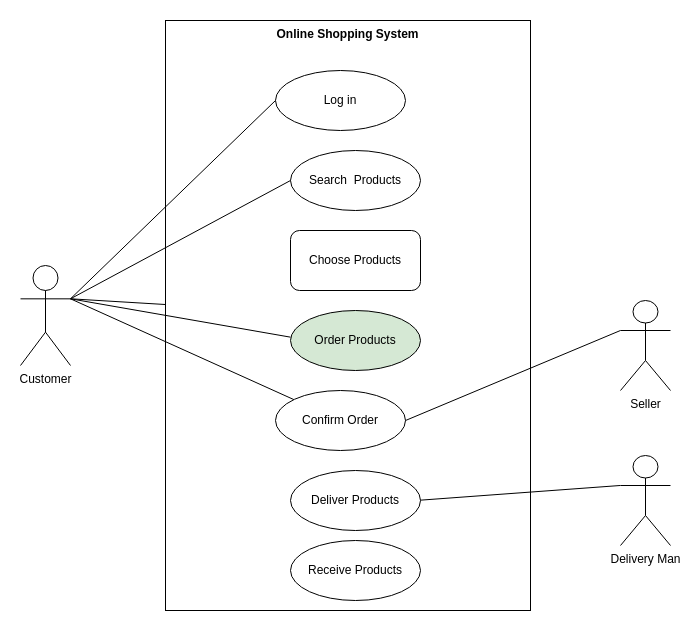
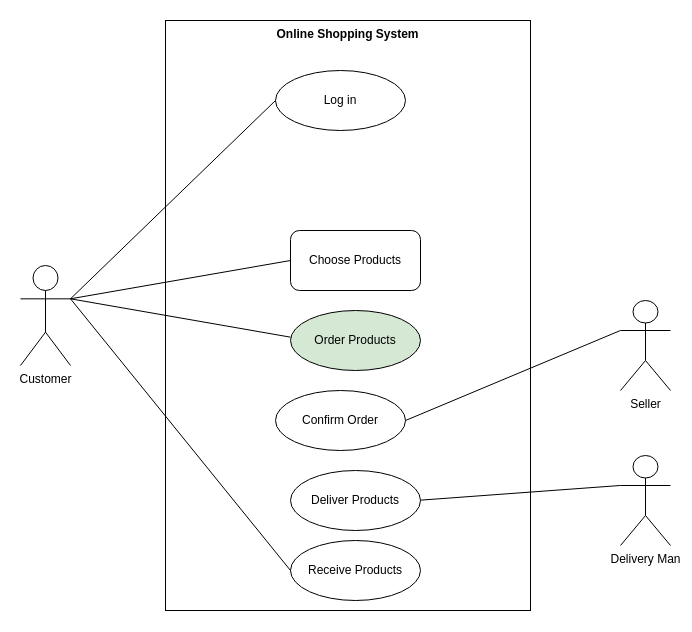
node "Search Products": removed
edge "Search Products" -- "Customer": removed
edge "Customer" -- "Online Shopping System": now "Customer" -- "Receive Products"
edge "Customer" -- "Confirm Order": now "Customer" -- "Choose Products"
